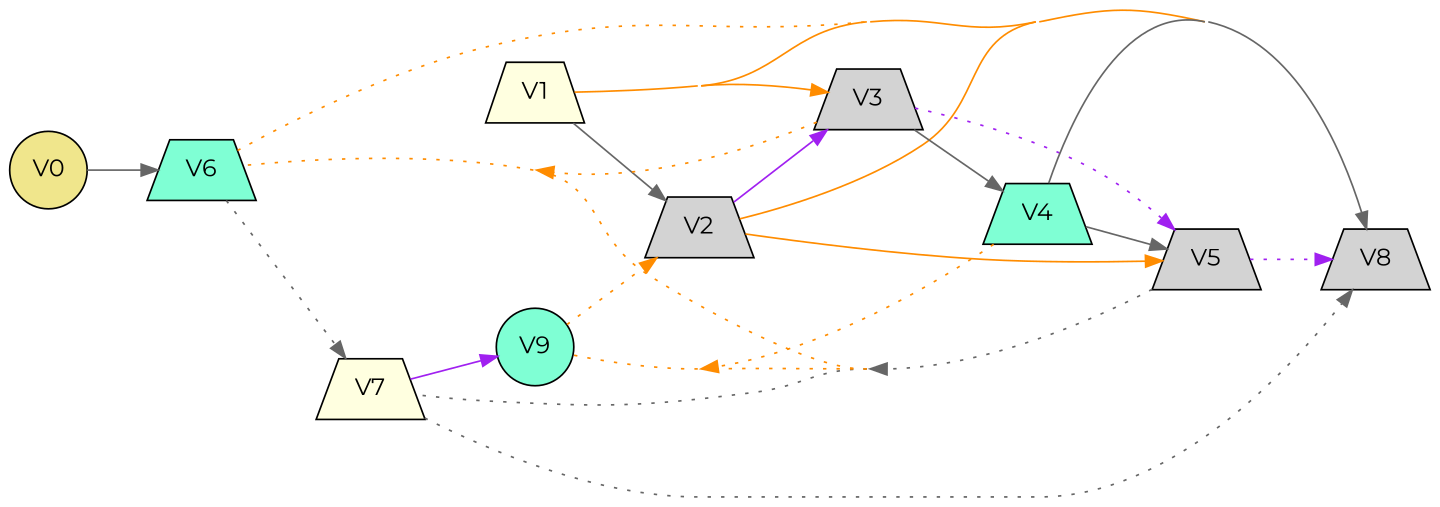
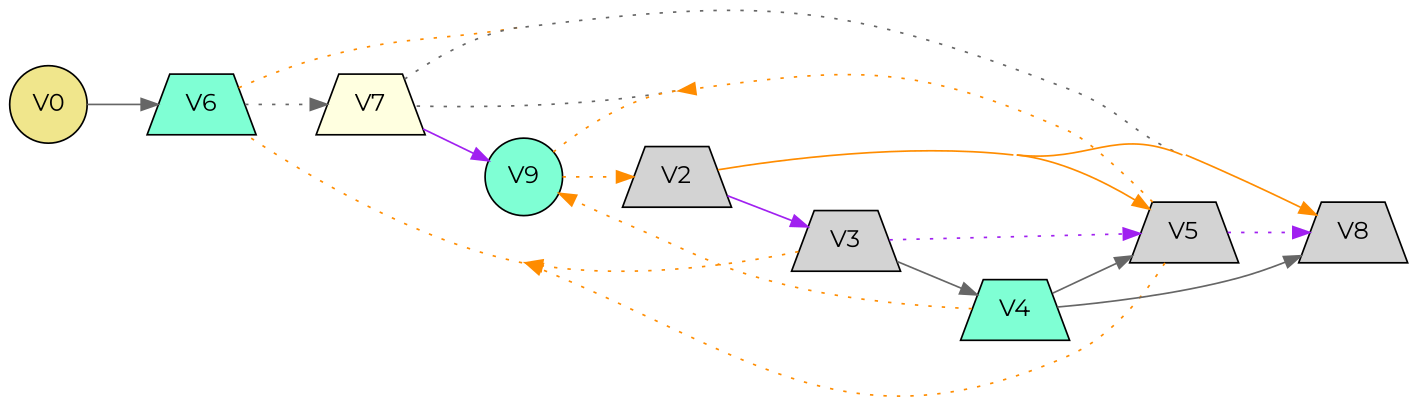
node "V1": removed
